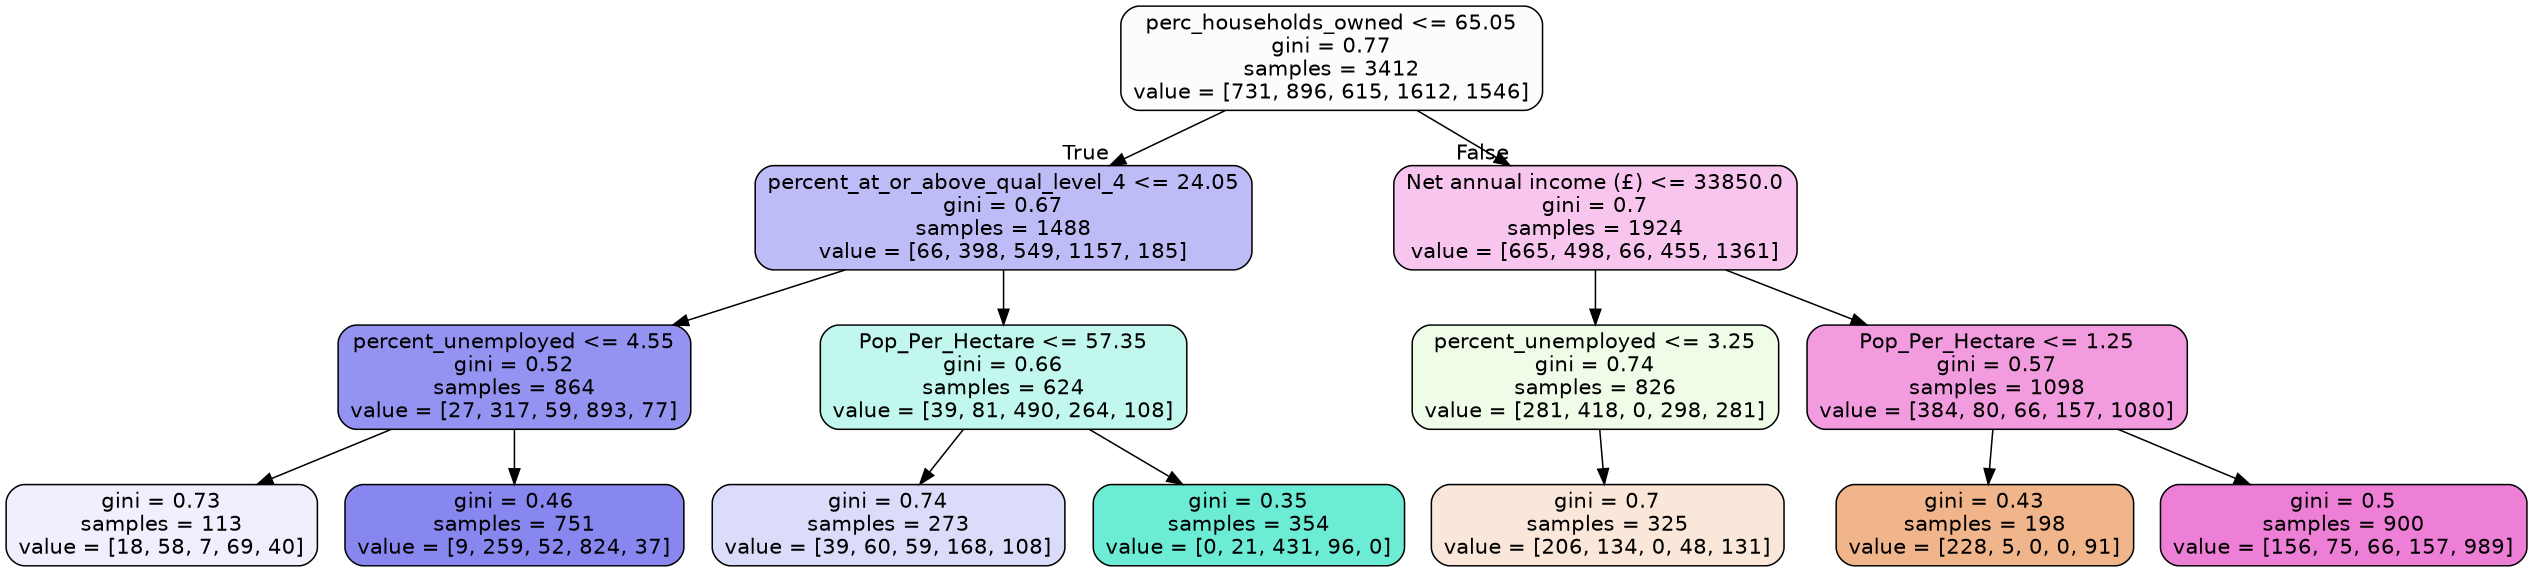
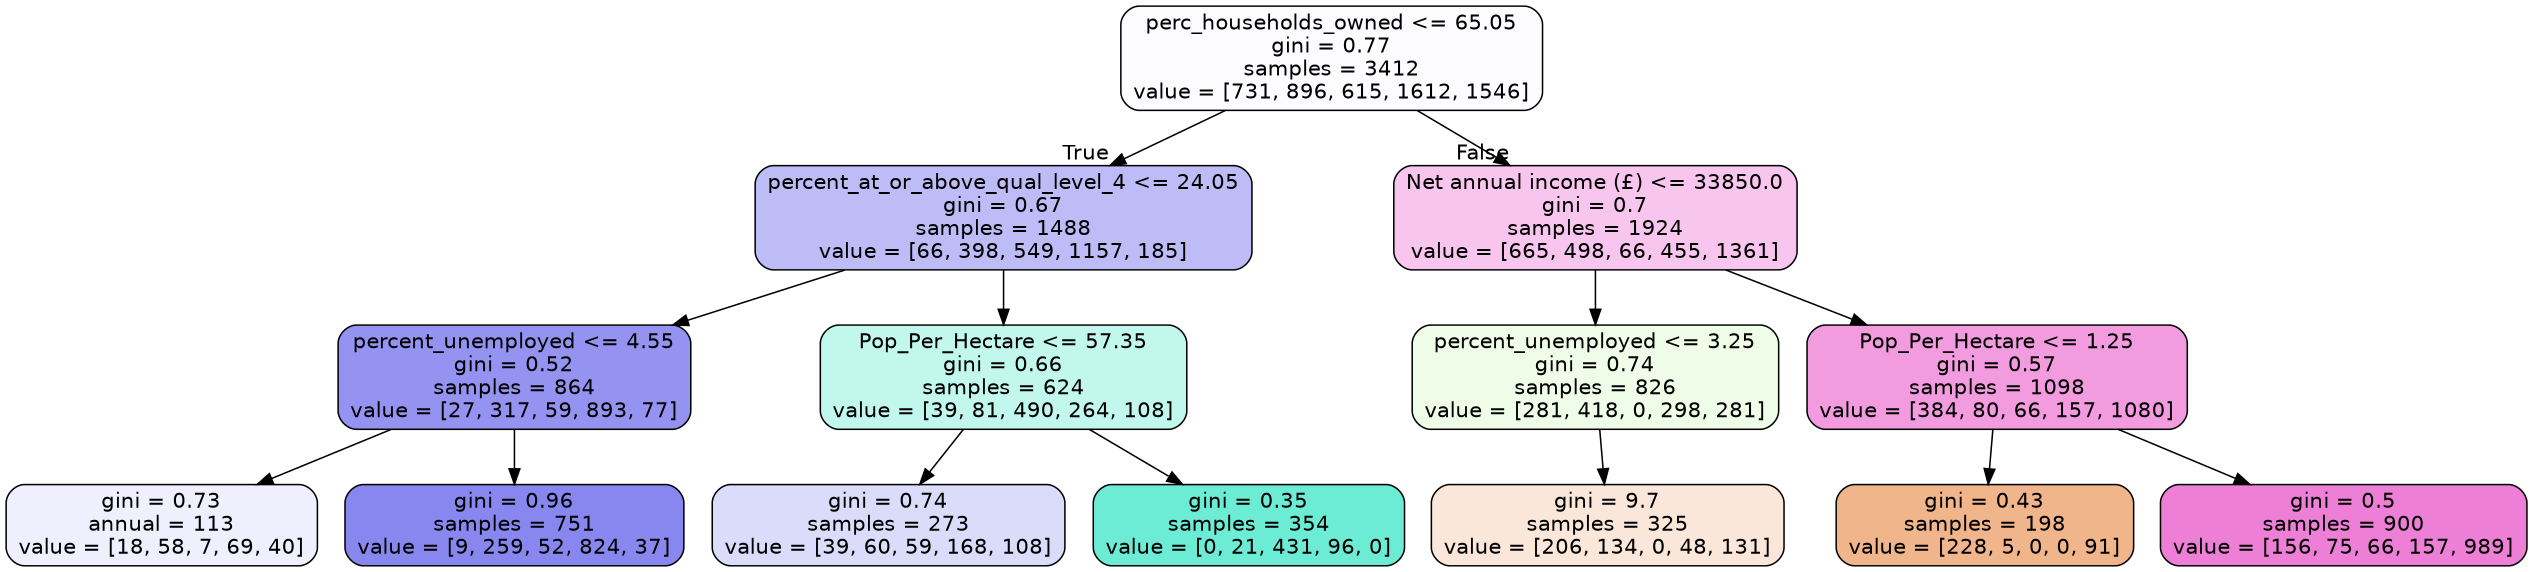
node "gini = 0.73 samples = 113 value = [18, 58, 7, 69, 40]": label "gini = 0.73 samples = 113 value = [18, 58, 7, 69, 40]" -> "gini = 0.73 annual = 113 value = [18, 58, 7, 69, 40]"
node "gini = 0.46 samples = 751 value = [9, 259, 52, 824, 37]": label "gini = 0.46 samples = 751 value = [9, 259, 52, 824, 37]" -> "gini = 0.96 samples = 751 value = [9, 259, 52, 824, 37]"
node "gini = 0.7 samples = 325 value = [206, 134, 0, 48, 131]": label "gini = 0.7 samples = 325 value = [206, 134, 0, 48, 131]" -> "gini = 9.7 samples = 325 value = [206, 134, 0, 48, 131]"
